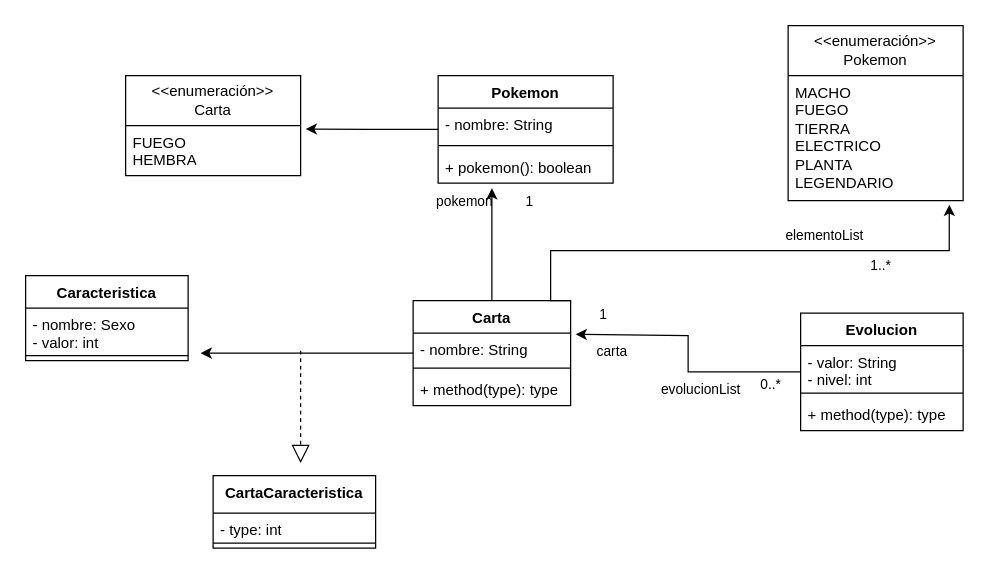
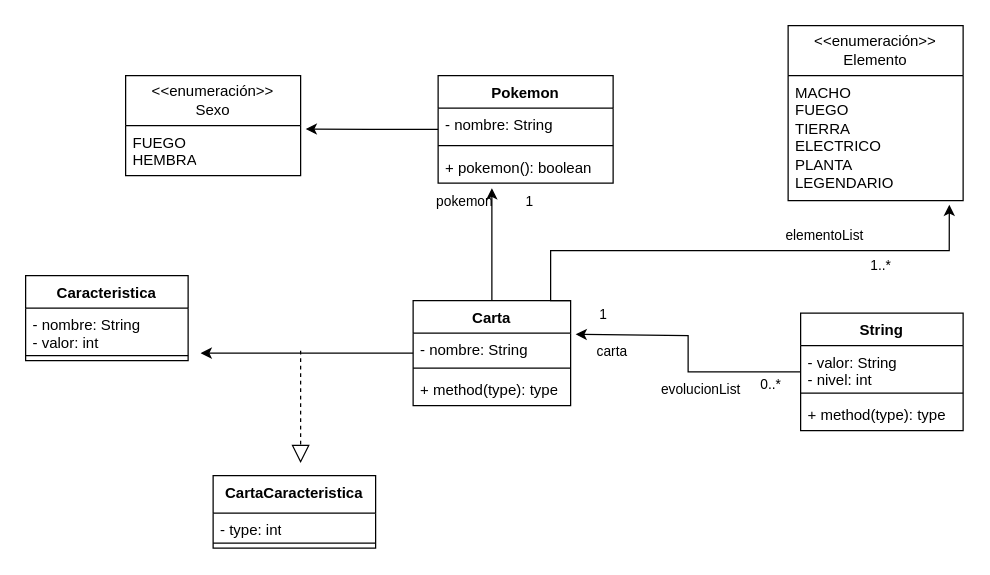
node "<<enumeración>> Pokemon": label "<<enumeración>> Pokemon" -> "<<enumeración>> Elemento"
node "<<enumeración>> Carta": label "<<enumeración>> Carta" -> "<<enumeración>> Sexo"
node "Evolucion": label "Evolucion" -> "String"
node "- nombre: Sexo - valor: int": label "- nombre: Sexo - valor: int" -> "- nombre: String - valor: int"
